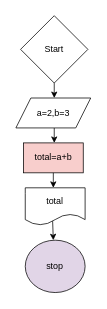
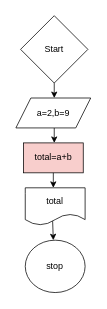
node "a=2,b=3": label "a=2,b=3" -> "a=2,b=9"
node "stop": fillcolor #e1d5e7 -> #ffffff
